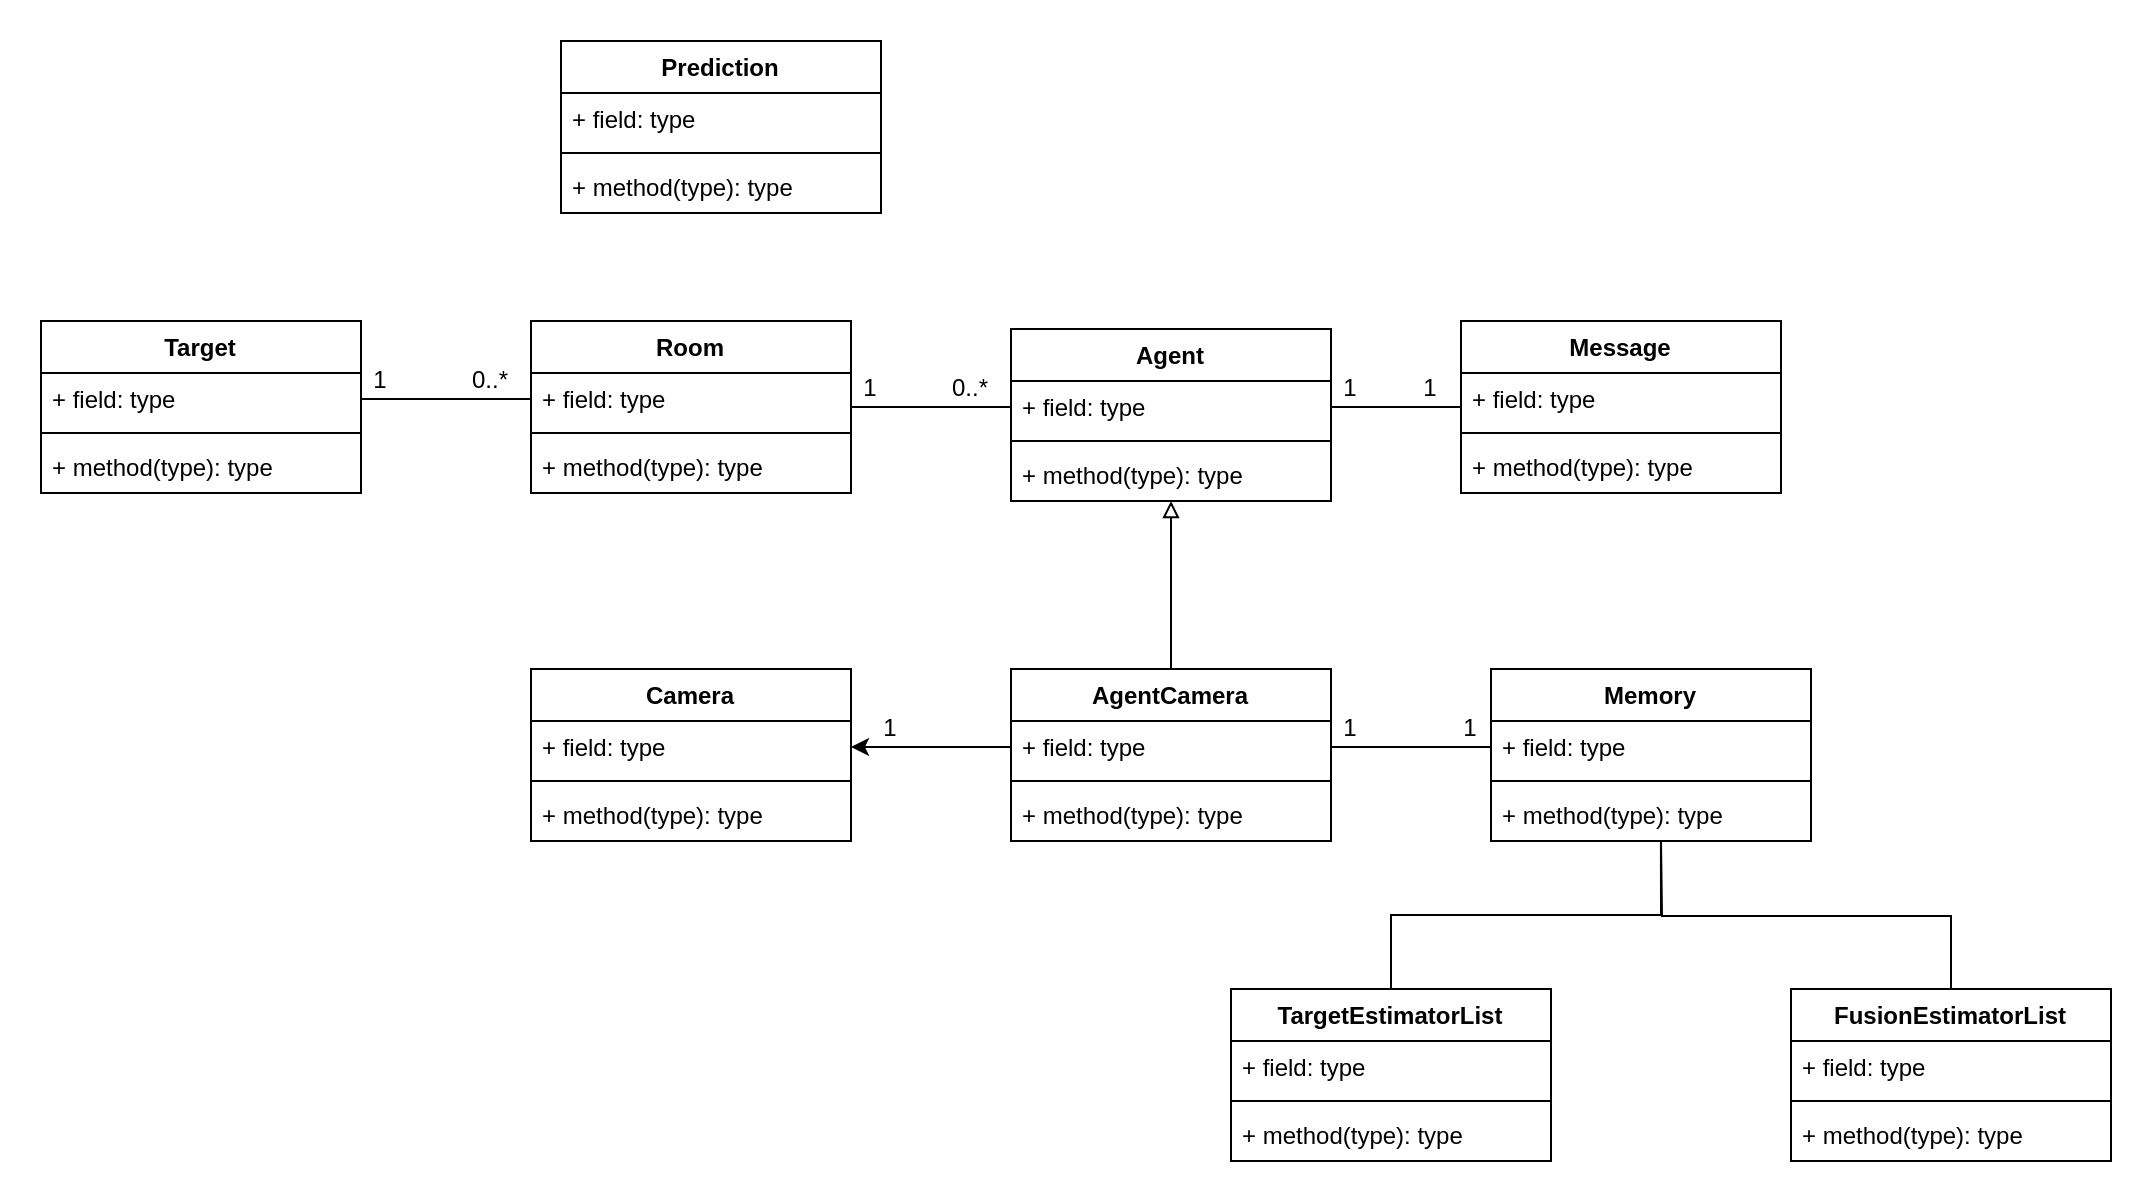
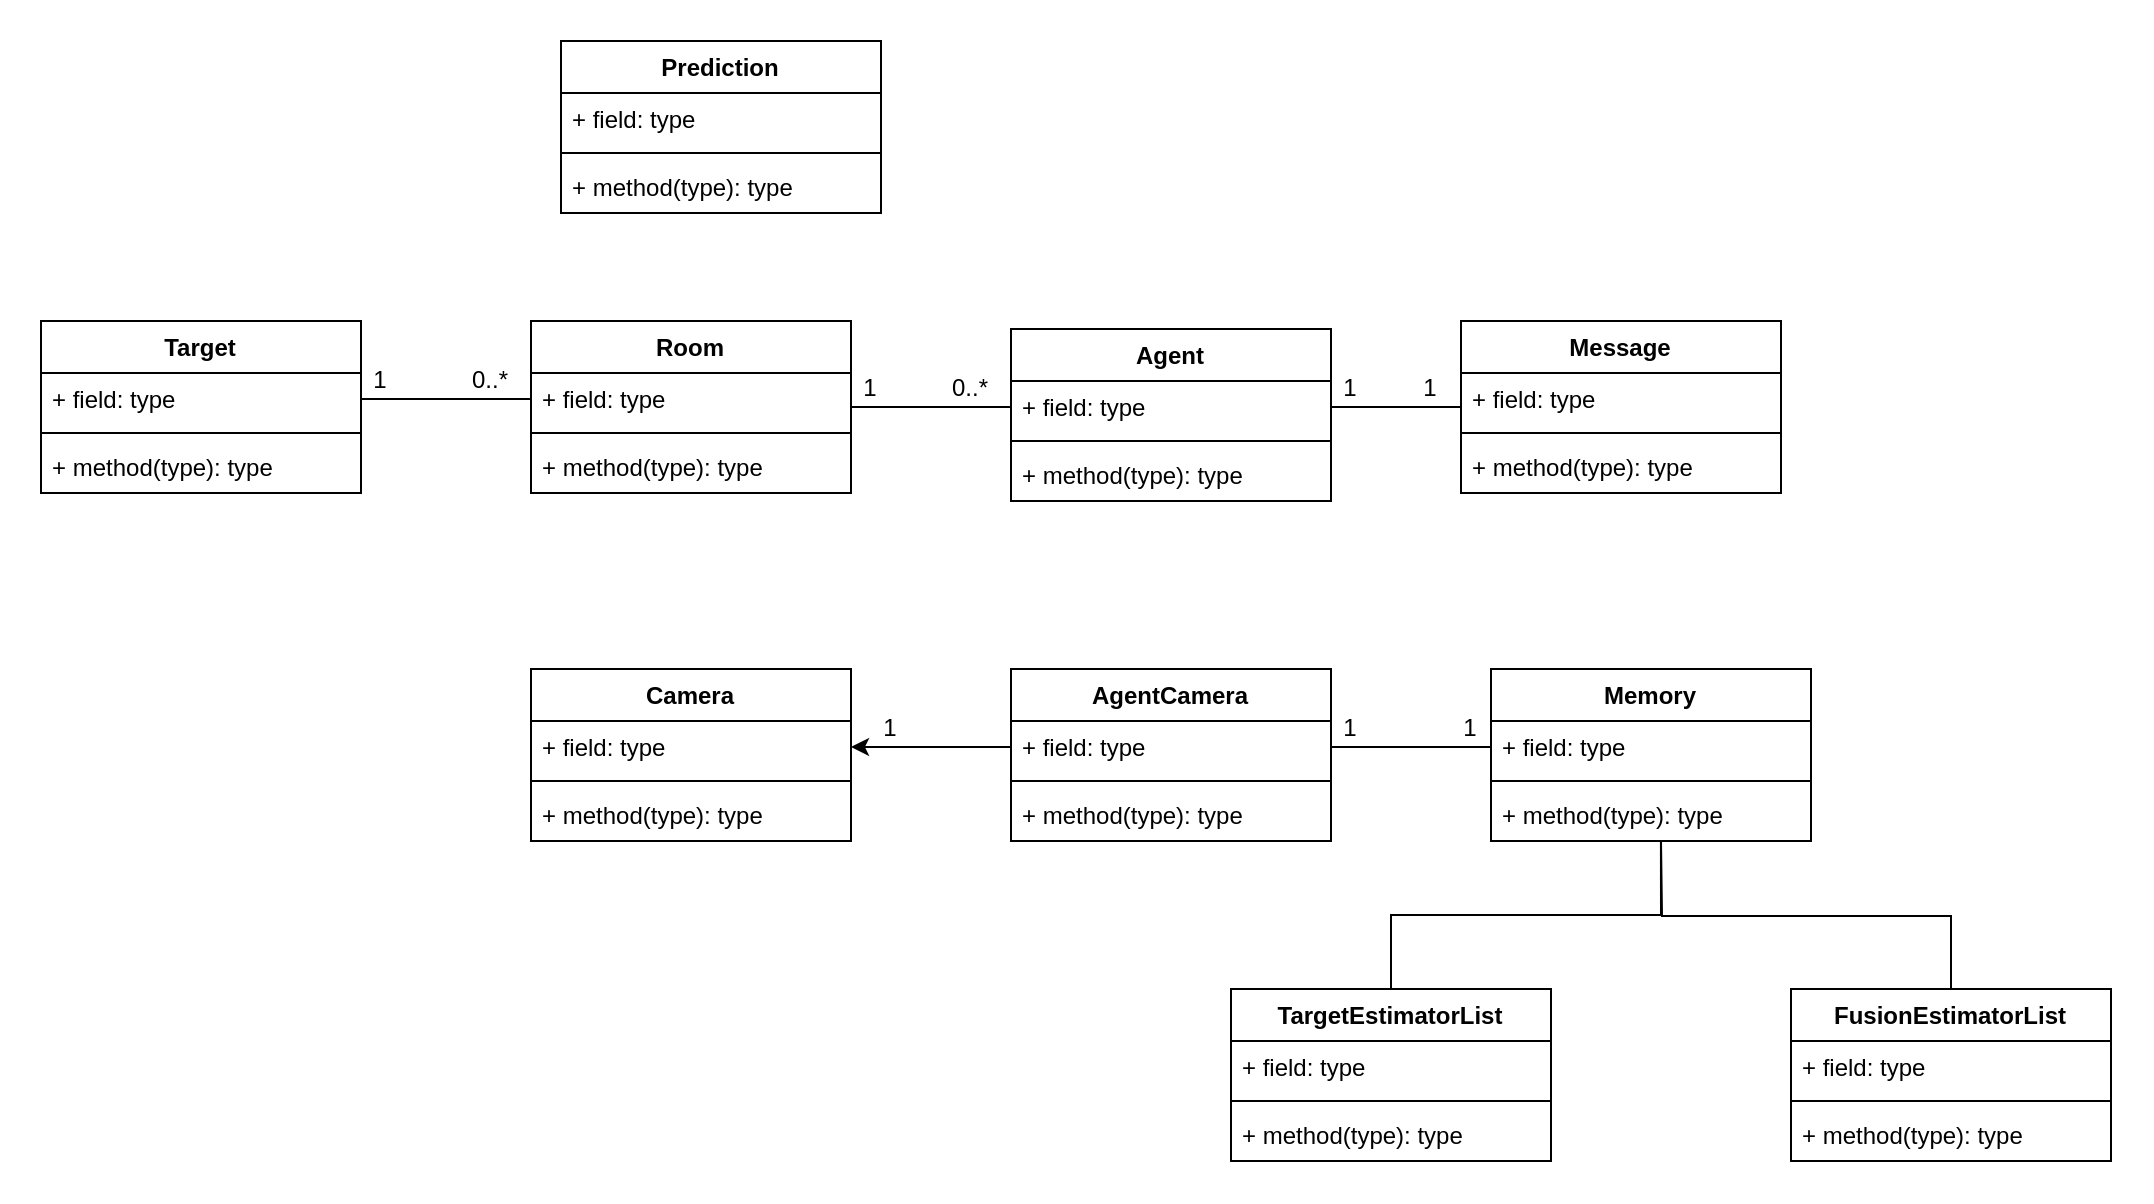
edge "AgentCamera" -> "Agent": removed
